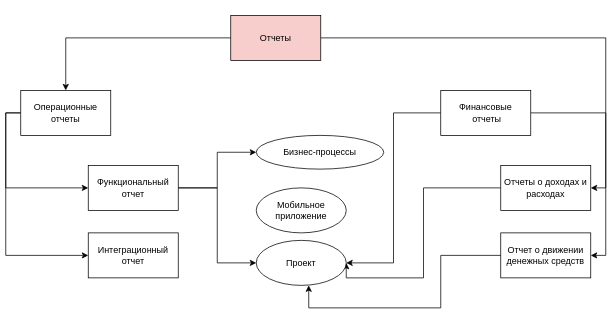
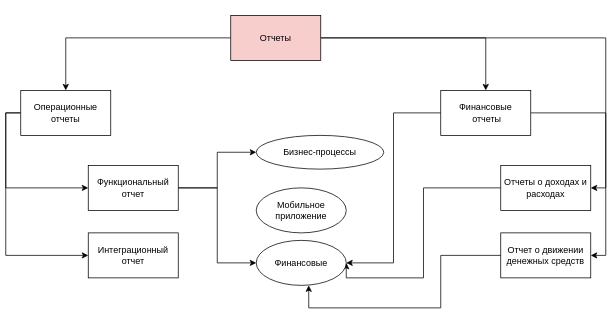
edge "Отчеты" -> "Финансовые отчеты": added
node "Проект": label "Проект" -> "Финансовые"
